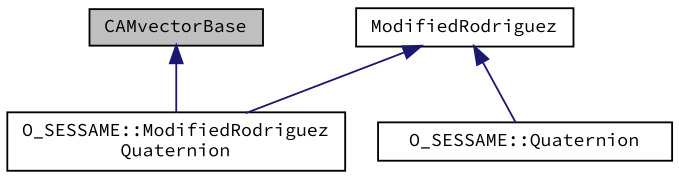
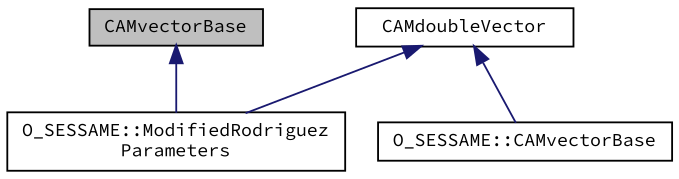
node "ModifiedRodriguez": label "ModifiedRodriguez" -> "CAMdoubleVector"
node "O_SESSAME::ModifiedRodriguez Quaternion": label "O_SESSAME::ModifiedRodriguez Quaternion" -> "O_SESSAME::ModifiedRodriguez Parameters"
node "O_SESSAME::Quaternion": label "O_SESSAME::Quaternion" -> "O_SESSAME::CAMvectorBase"
